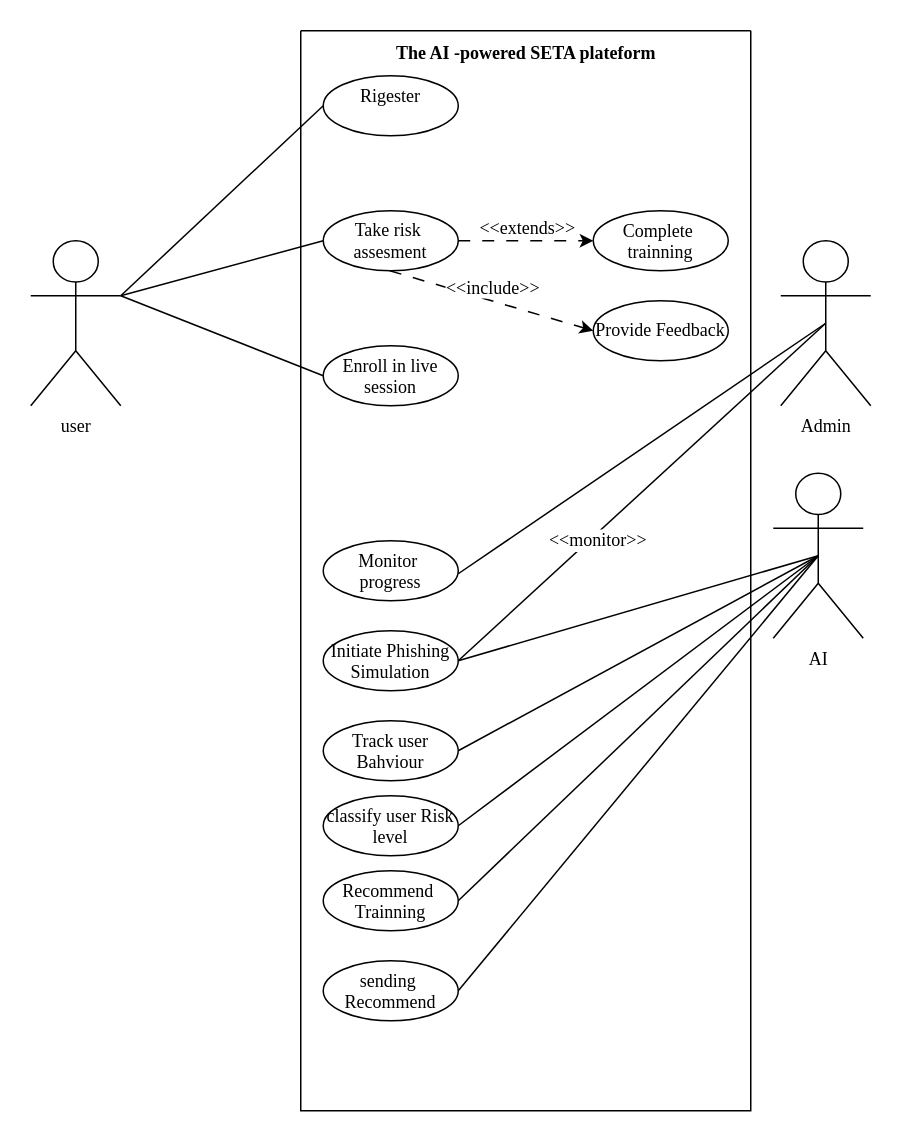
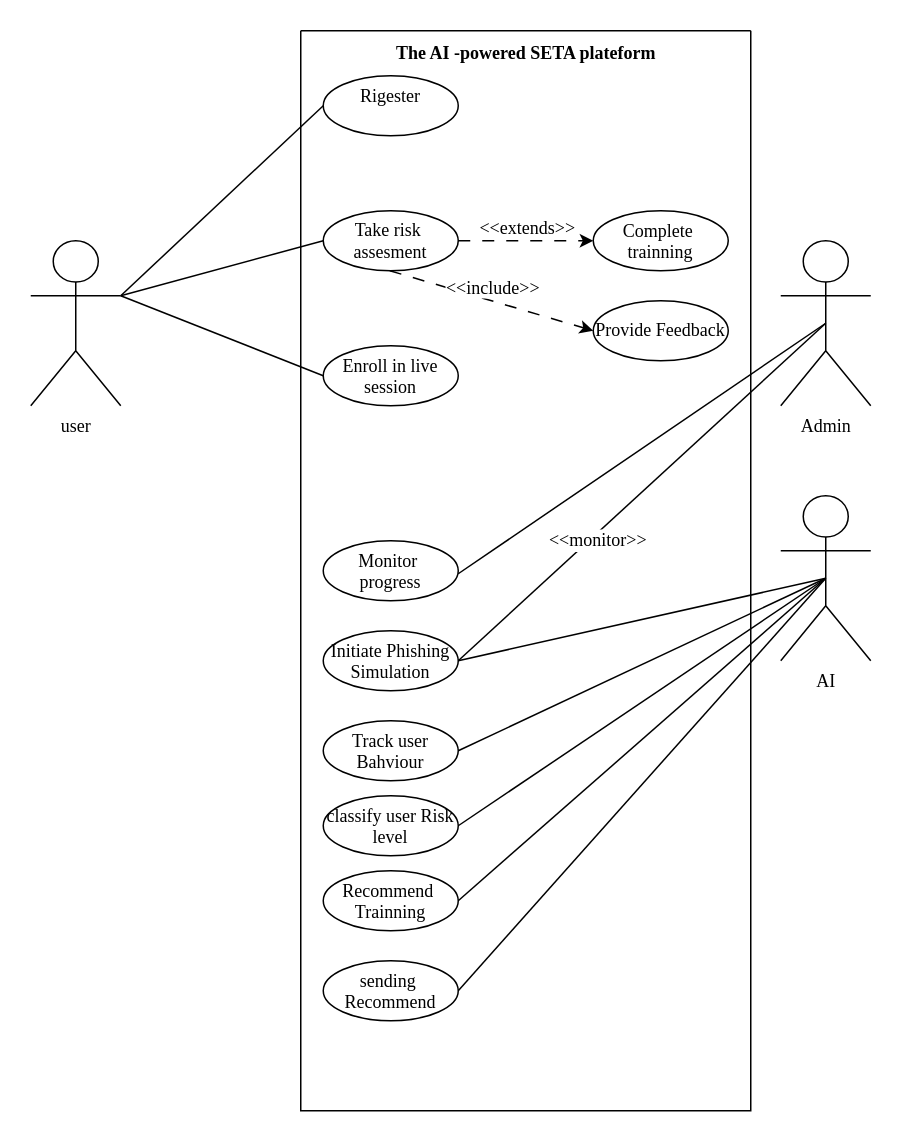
node "AI": moved (818, 556) -> (826, 578)
